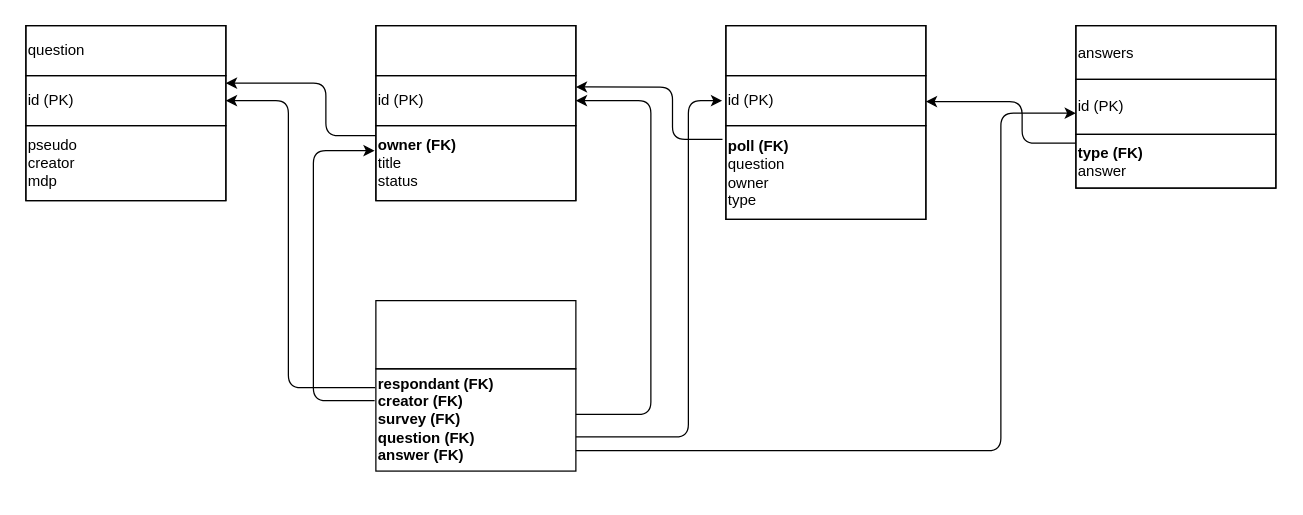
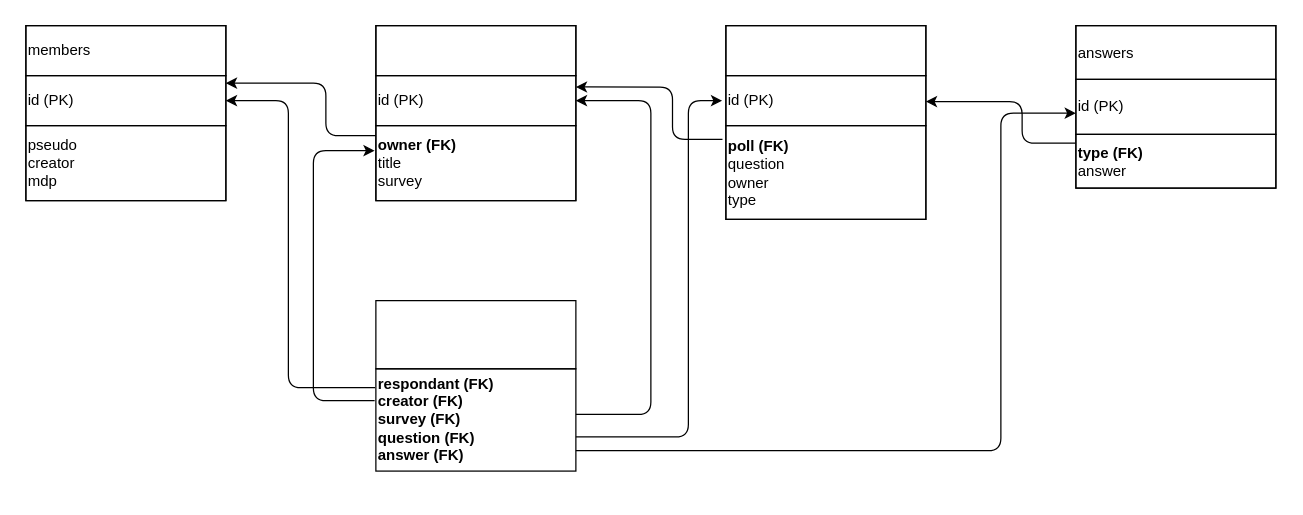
node "question": label "question" -> "members"
node "owner (FK) title status": label "owner (FK) title status" -> "owner (FK) title survey"
